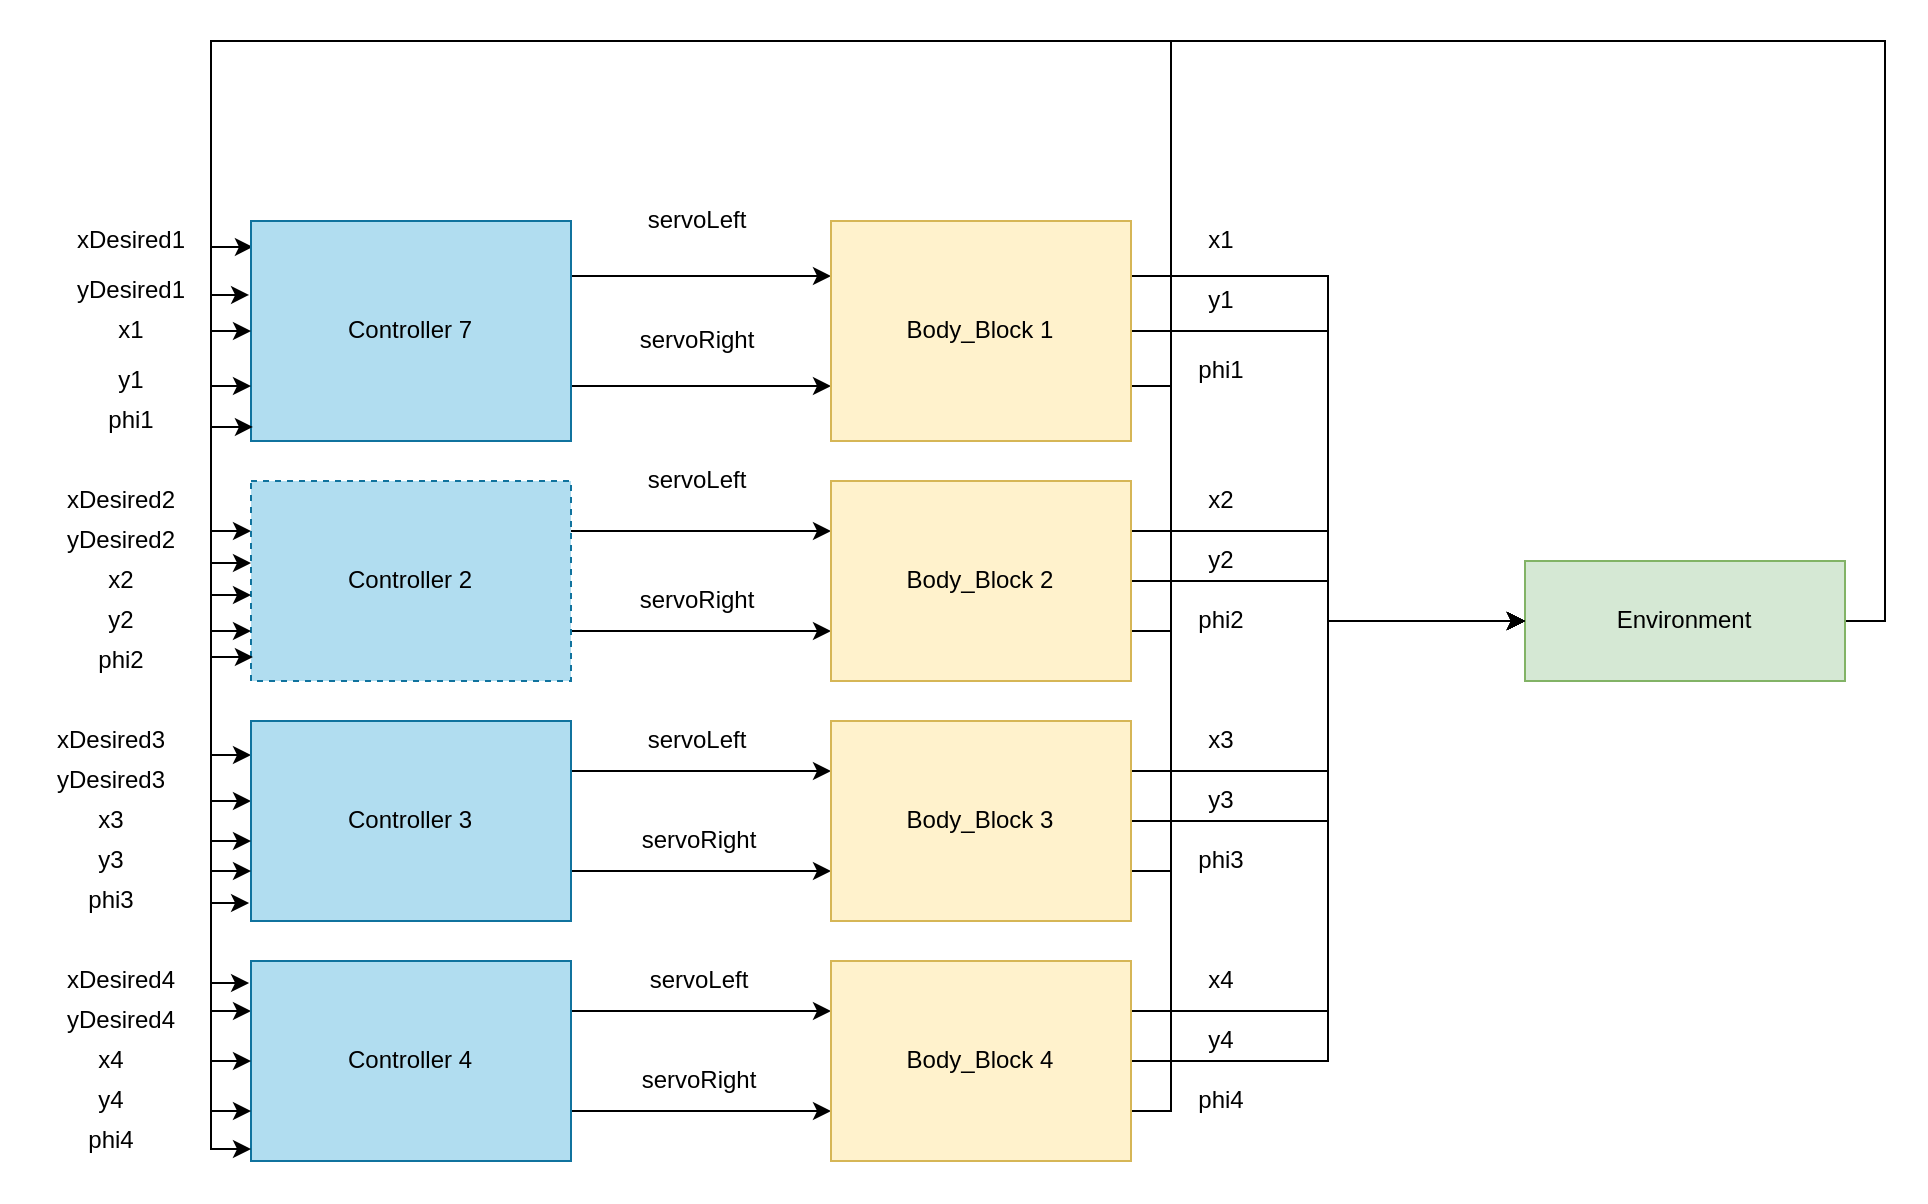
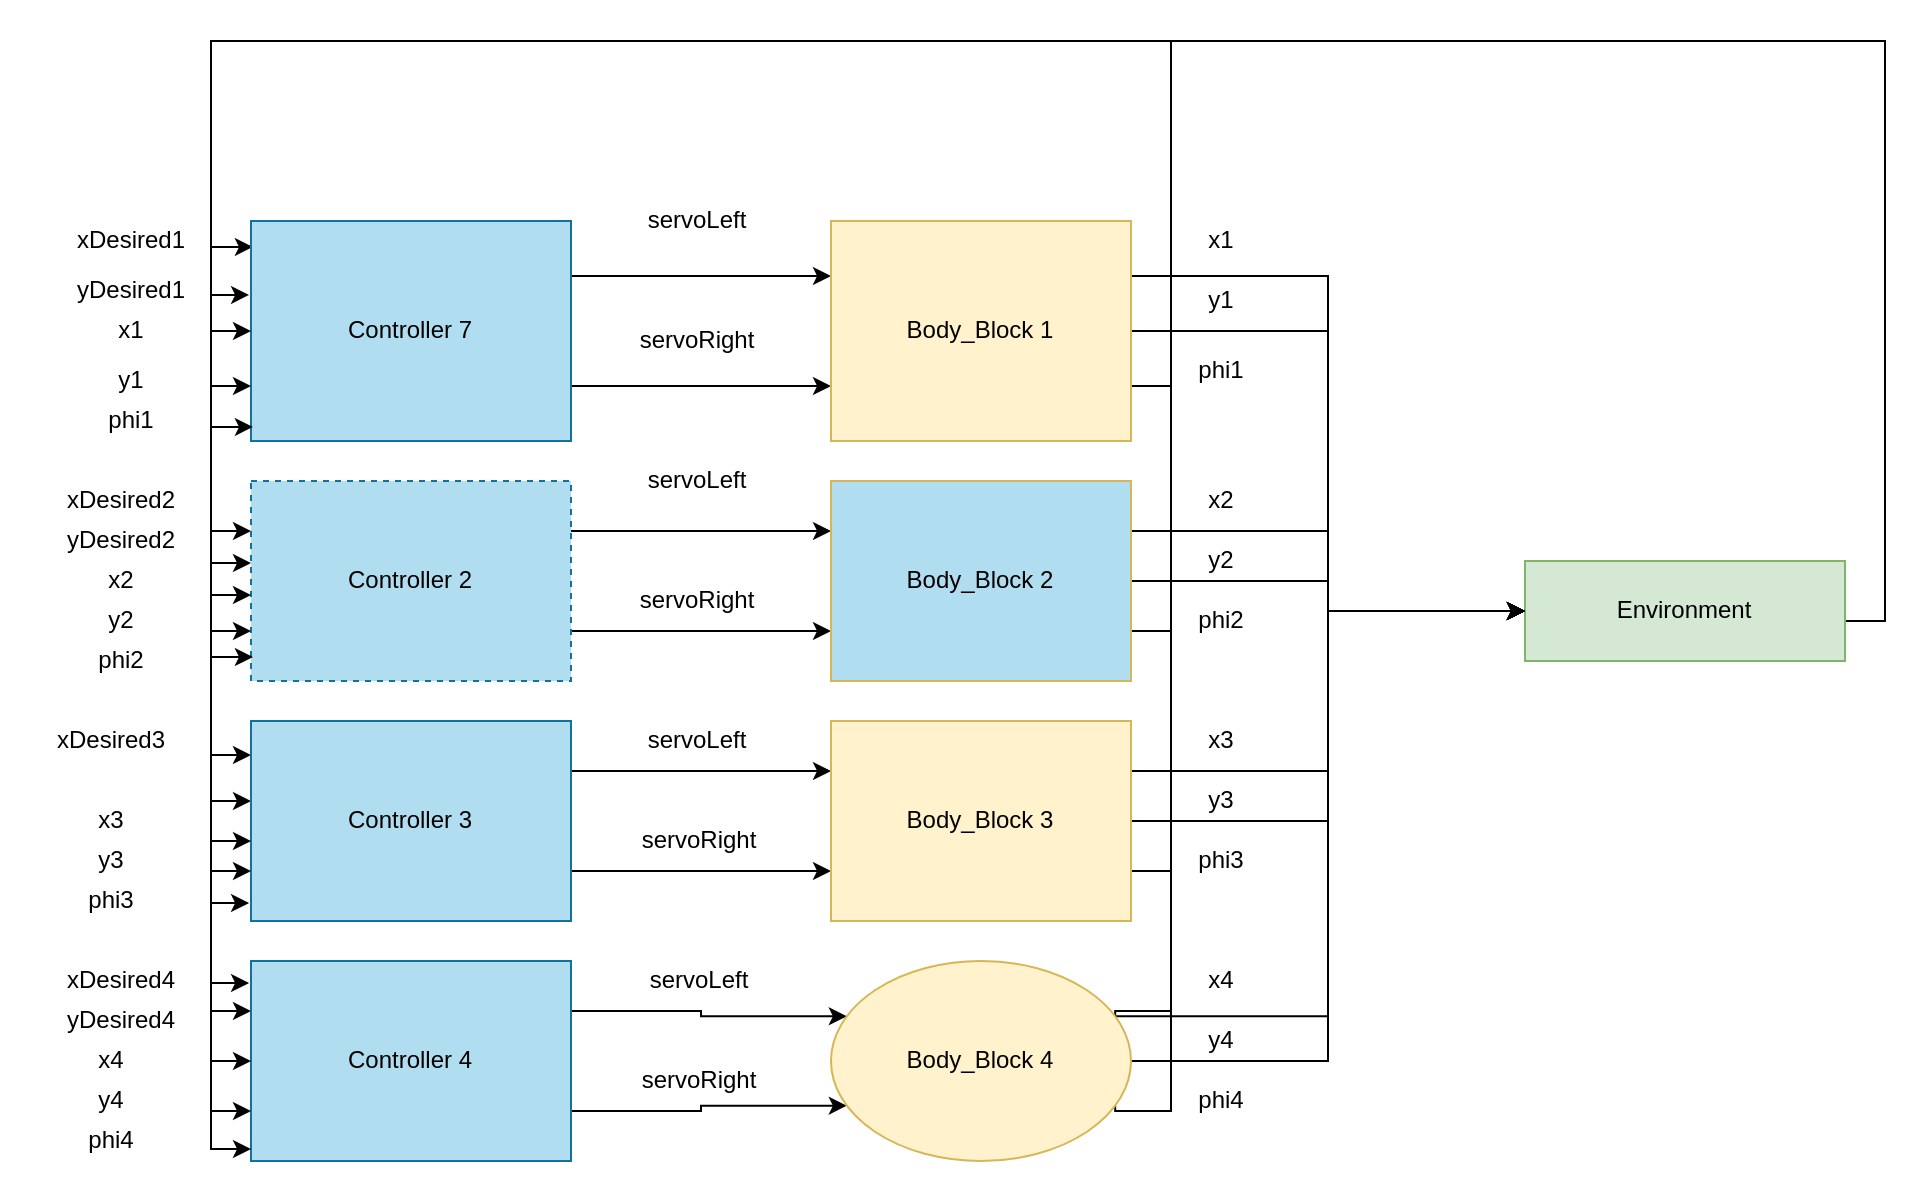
node "Body_Block 2": fillcolor #fff2cc -> #b1ddf0
node "Environment": size 320x120 -> 320x100
node "yDesired3": removed
node "Body_Block 4": shape rectangle -> ellipse
